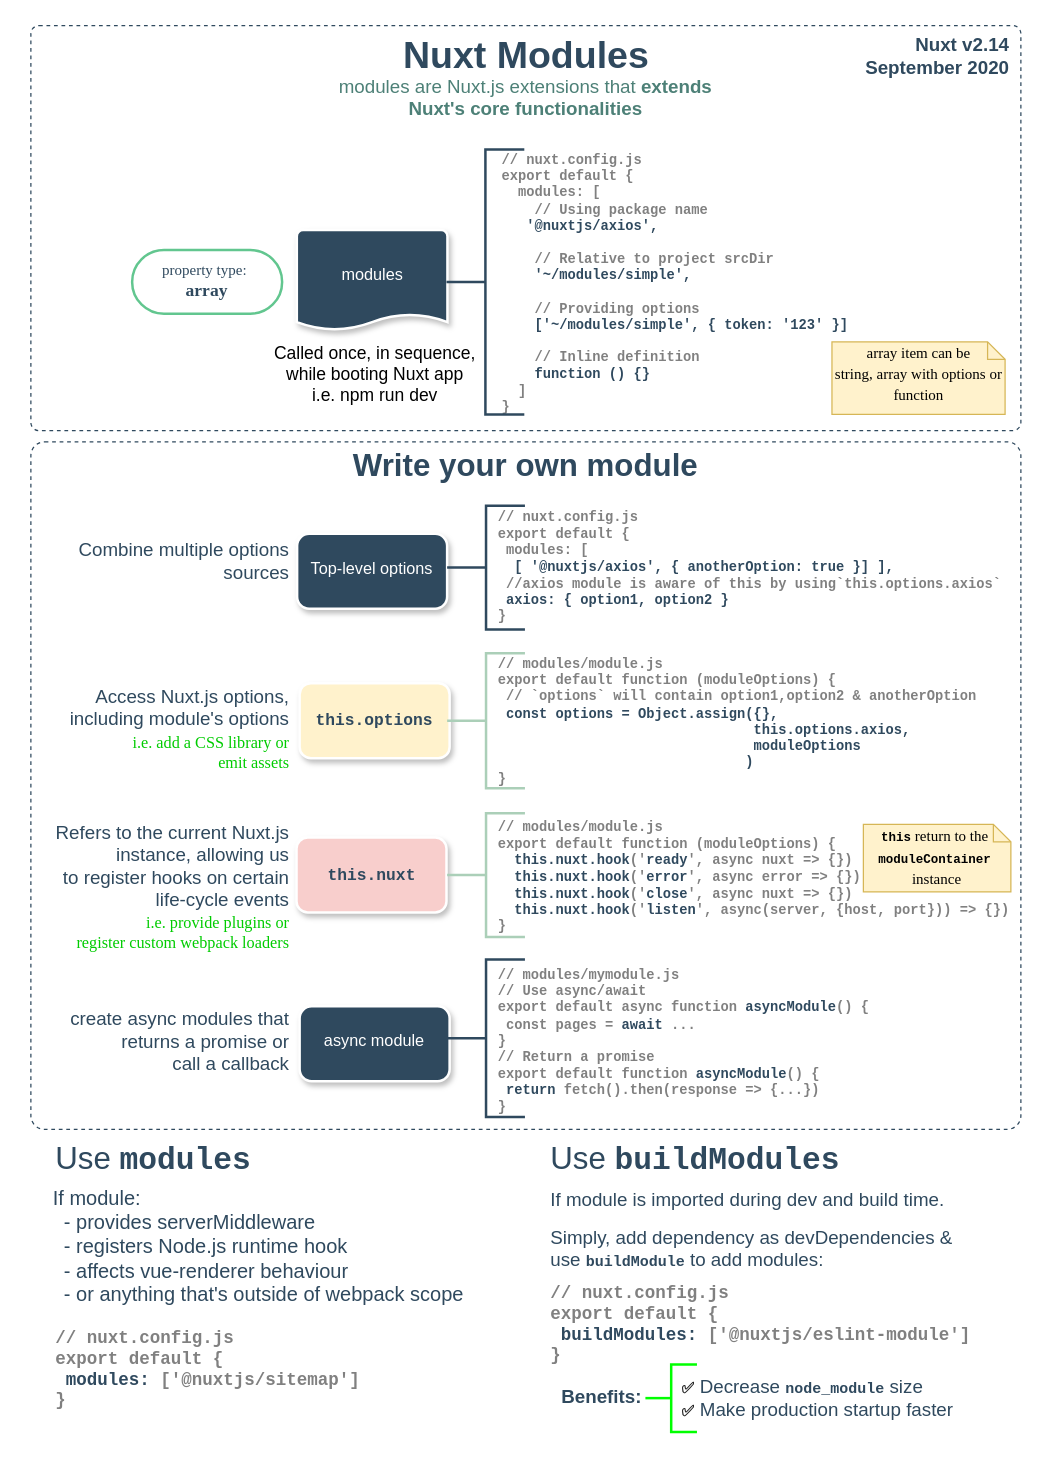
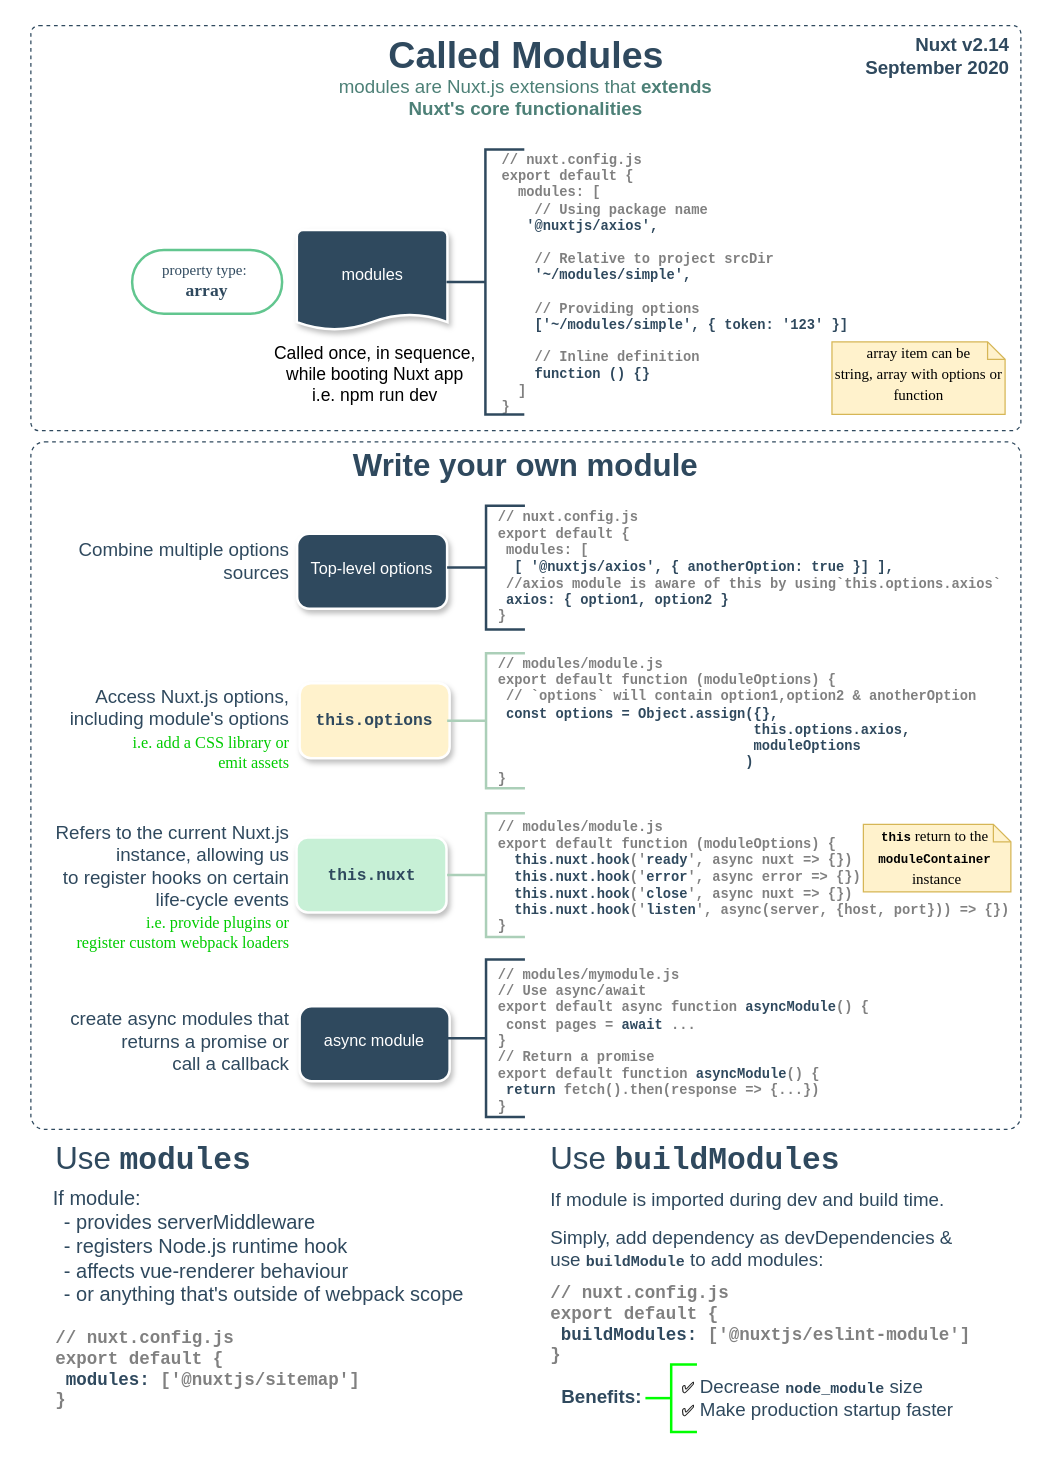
node "Nuxt Modules": label "Nuxt Modules" -> "Called Modules"
node "this.nuxt": fillcolor #f8cecc -> #c7f0d6
